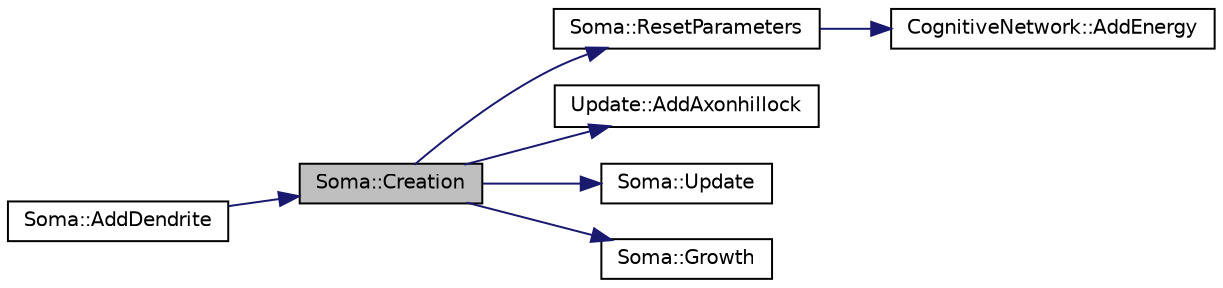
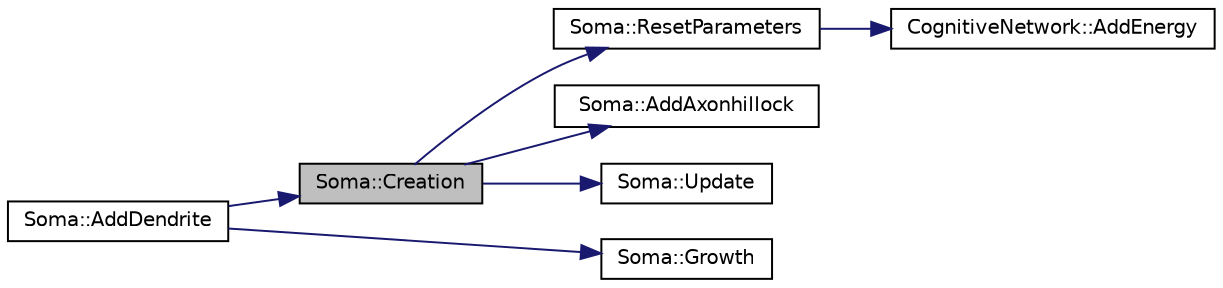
node "Update::AddAxonhillock": label "Update::AddAxonhillock" -> "Soma::AddAxonhillock"
edge "Soma::Creation" -> "Soma::Growth": now "Soma::AddDendrite" -> "Soma::Growth"
